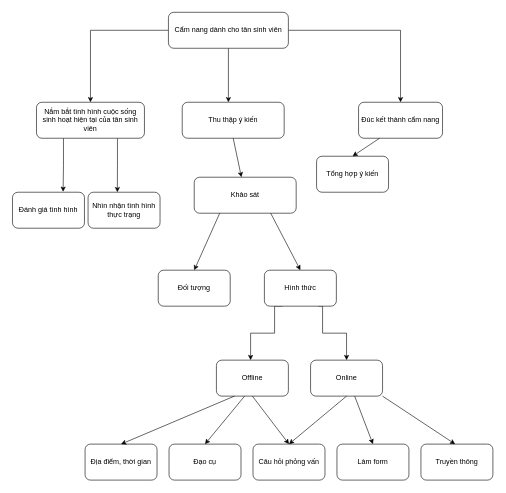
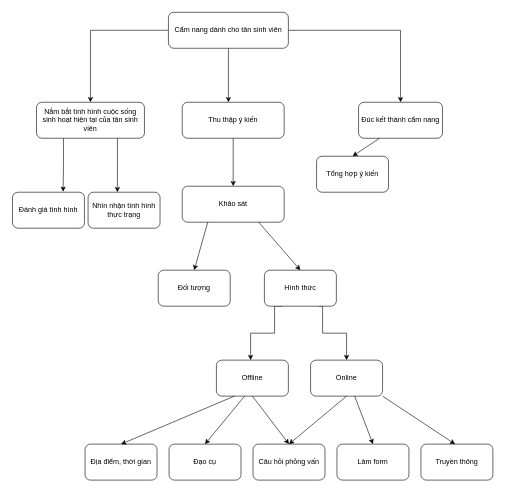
node "Khảo sát": moved (245, 195) -> (233, 204)
